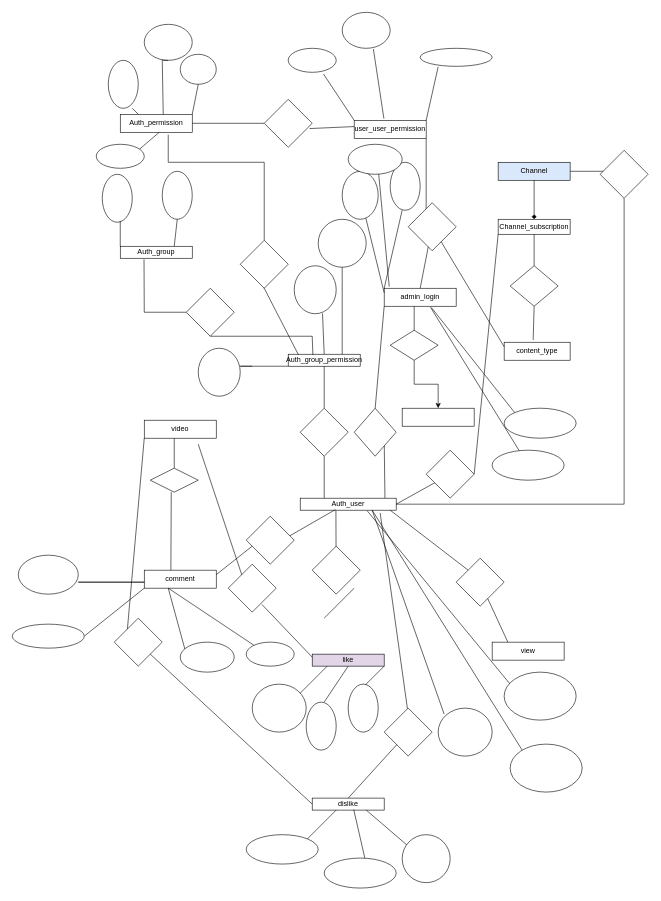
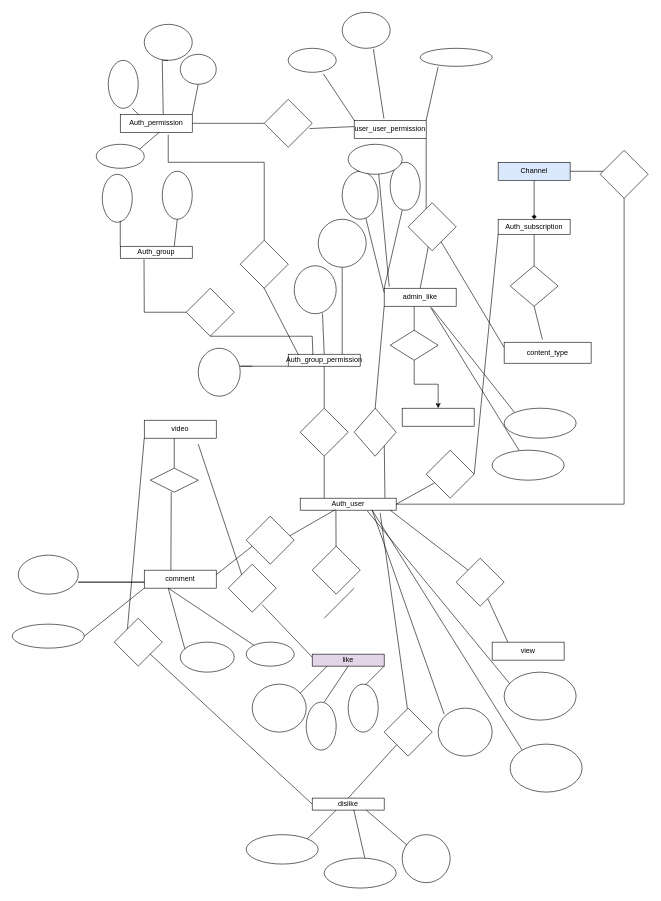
node "Channel_subscription": label "Channel_subscription" -> "Auth_subscription"
node "admin_login": label "admin_login" -> "admin_like"
node "content_type": size 66x18 -> 87x21
